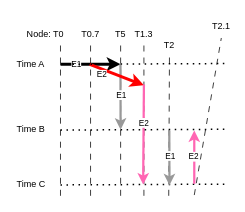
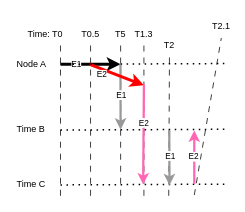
node "Node: T0": label "Node: T0" -> "Time: T0"
node "T0.7": label "T0.7" -> "T0.5"
node "Time A": label "Time A" -> "Node A"
